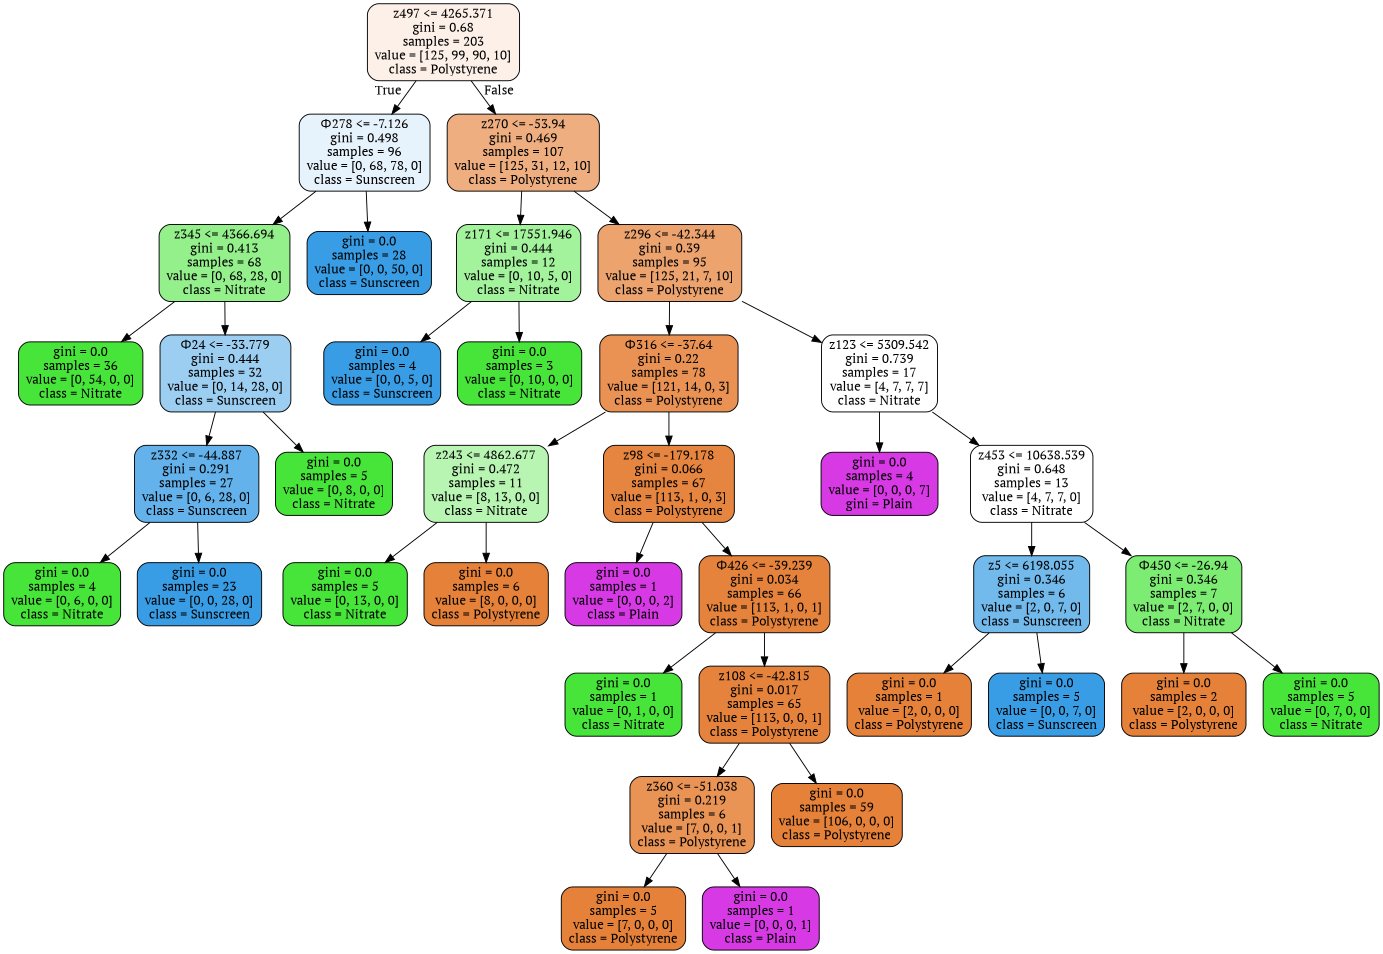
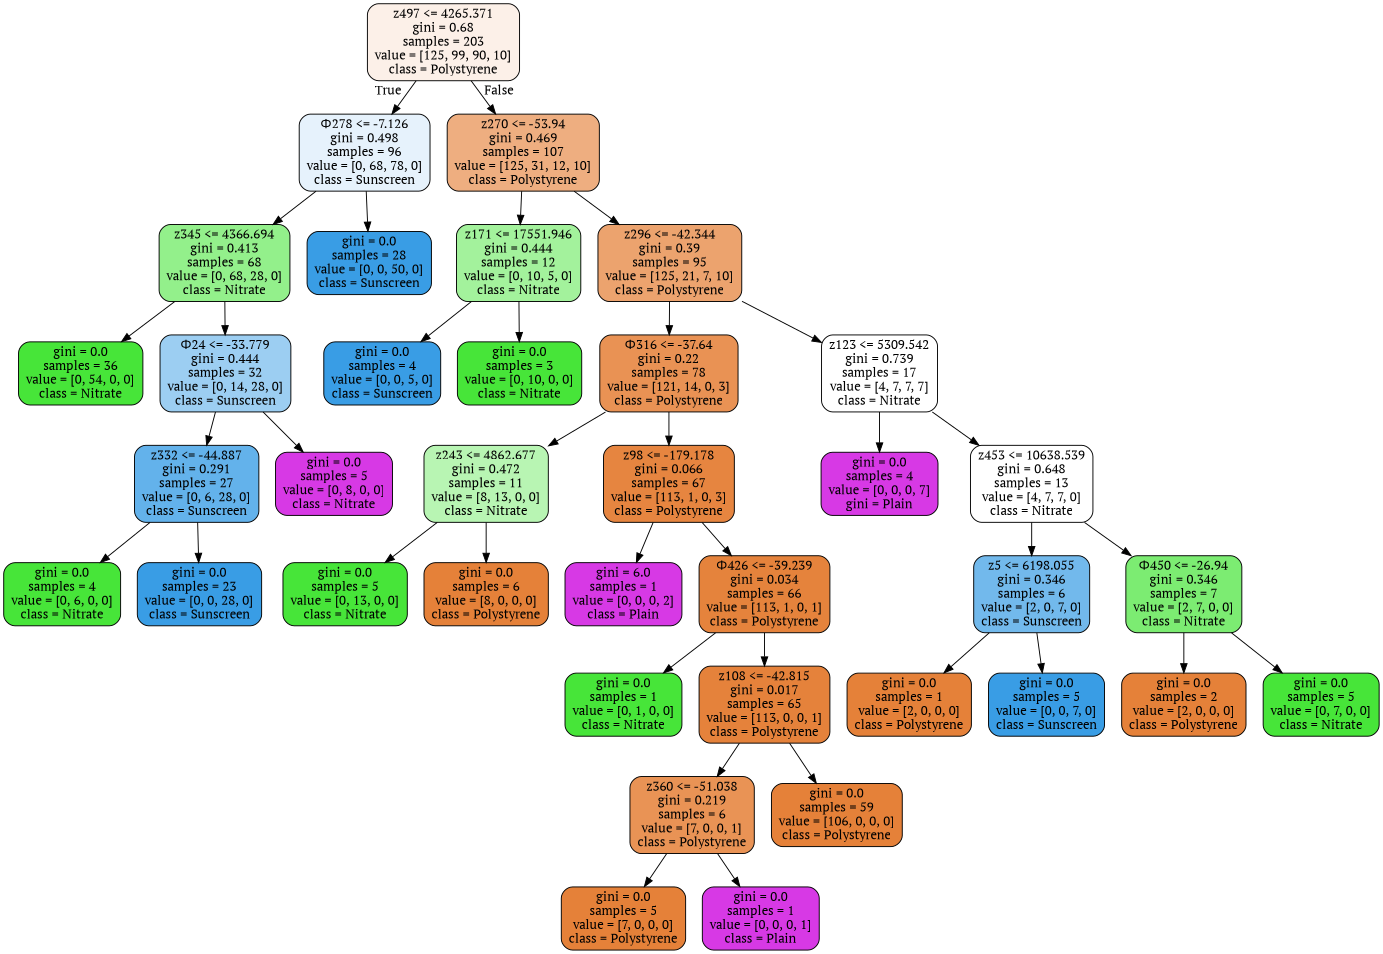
node "gini = 0.0 samples = 5 value = [0, 8, 0, 0] class = Nitrate": fillcolor #47e539 -> #d739e5
node "gini = 0.0 samples = 1 value = [0, 0, 0, 2] class = Plain": label "gini = 0.0 samples = 1 value = [0, 0, 0, 2] class = Plain" -> "gini = 6.0 samples = 1 value = [0, 0, 0, 2] class = Plain"
